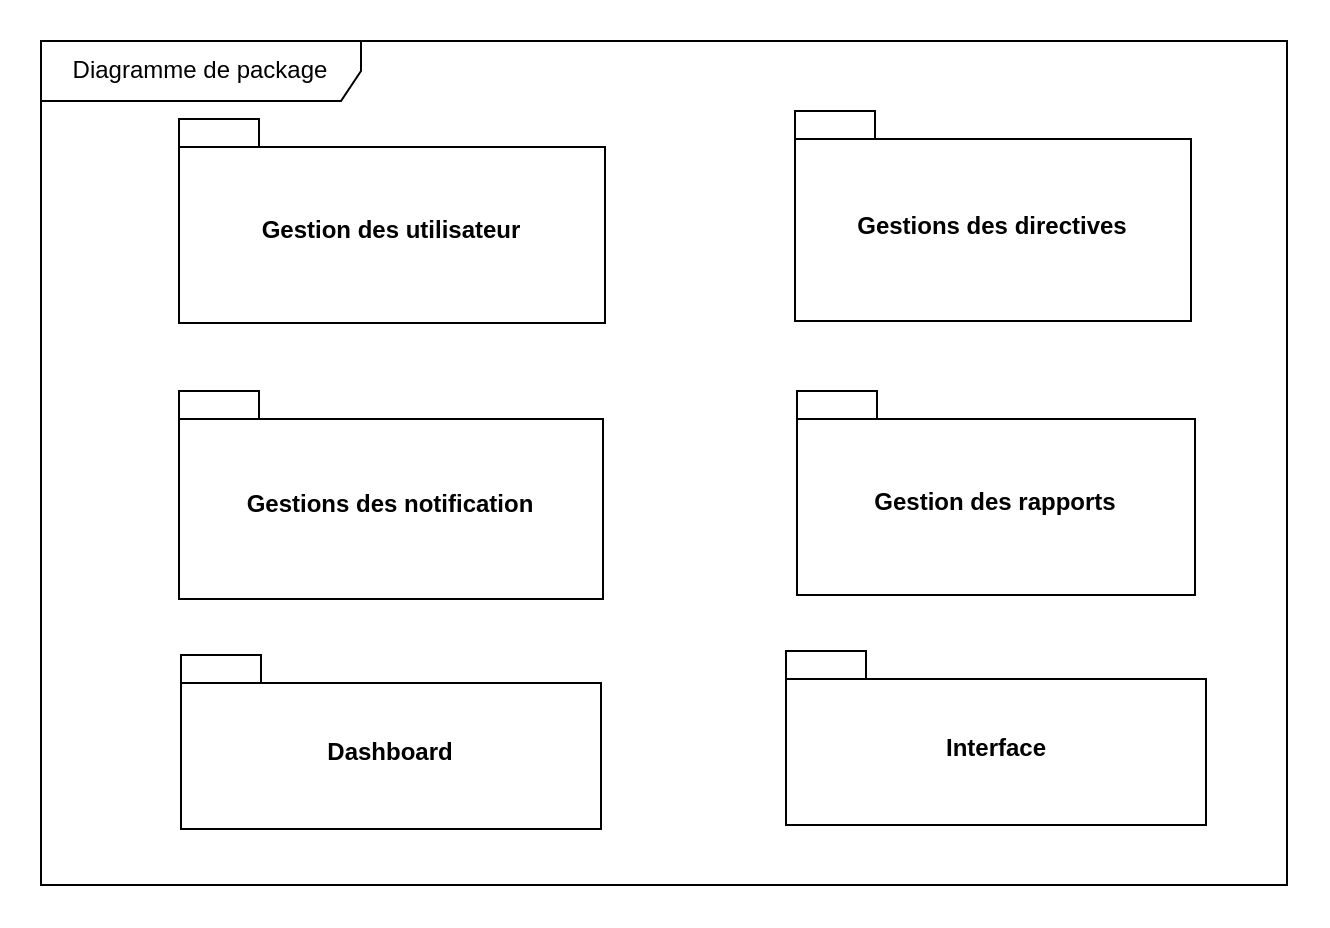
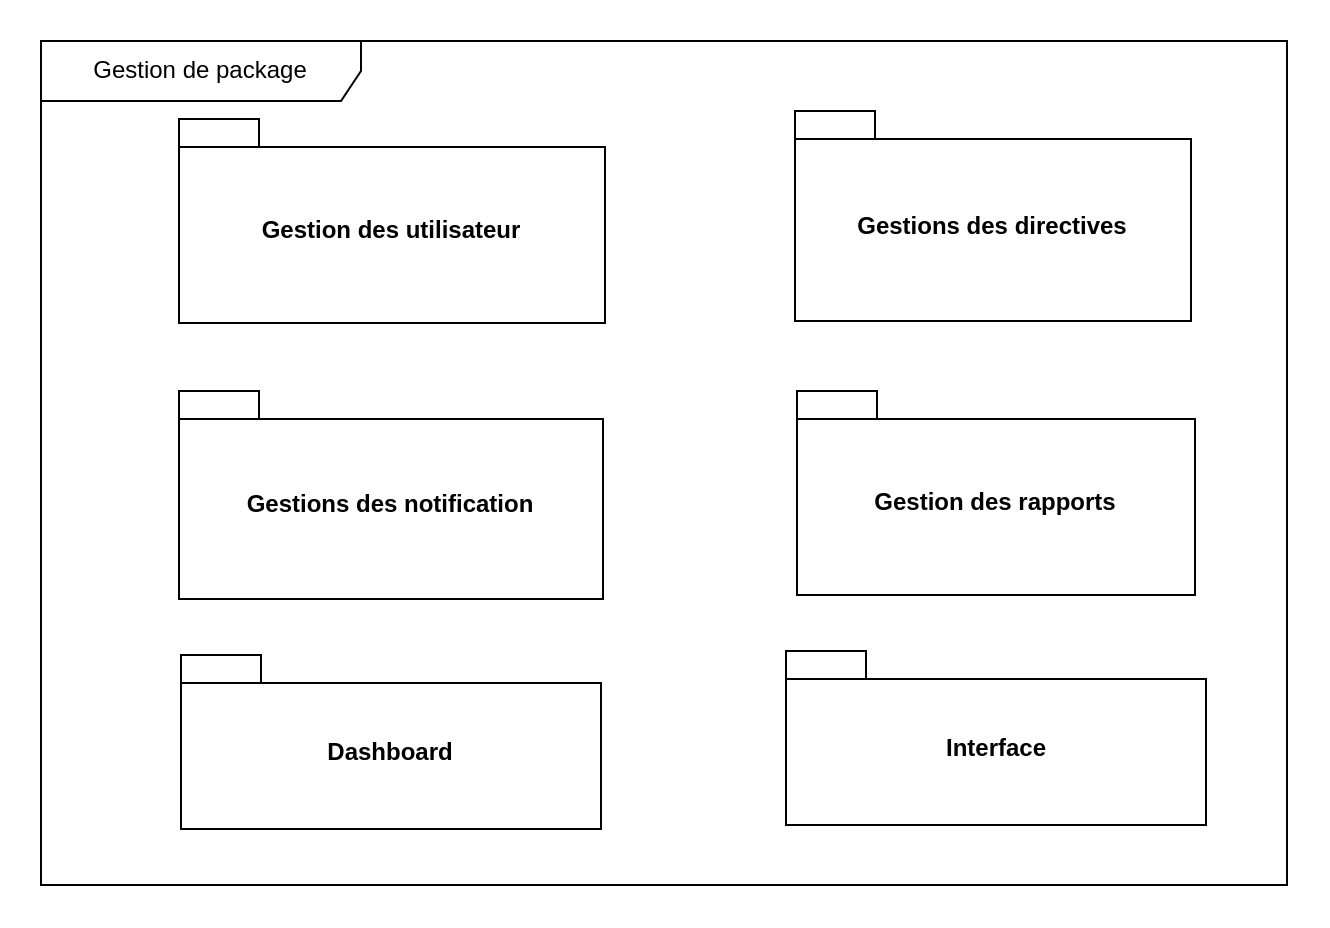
node "Diagramme de package": label "Diagramme de package" -> "Gestion de package"
